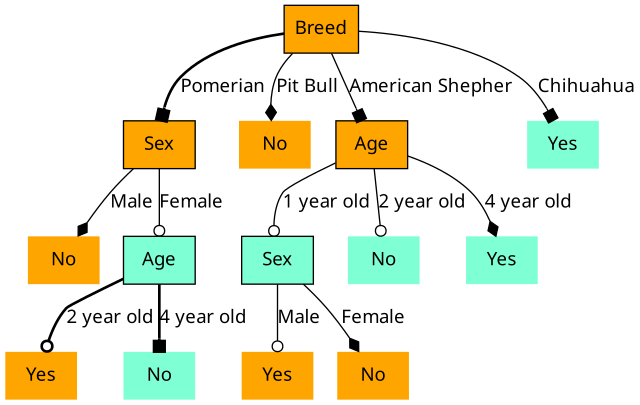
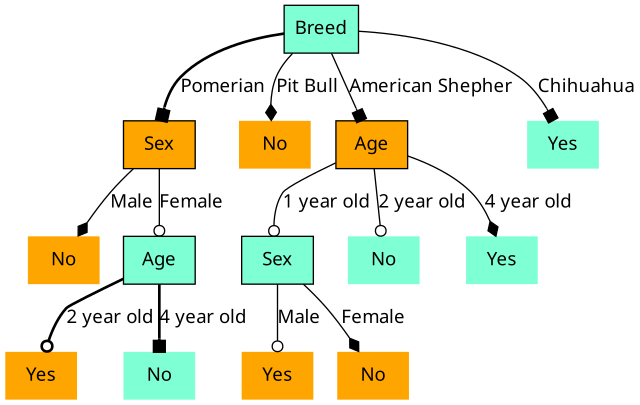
node "Breed": fillcolor orange -> aquamarine
